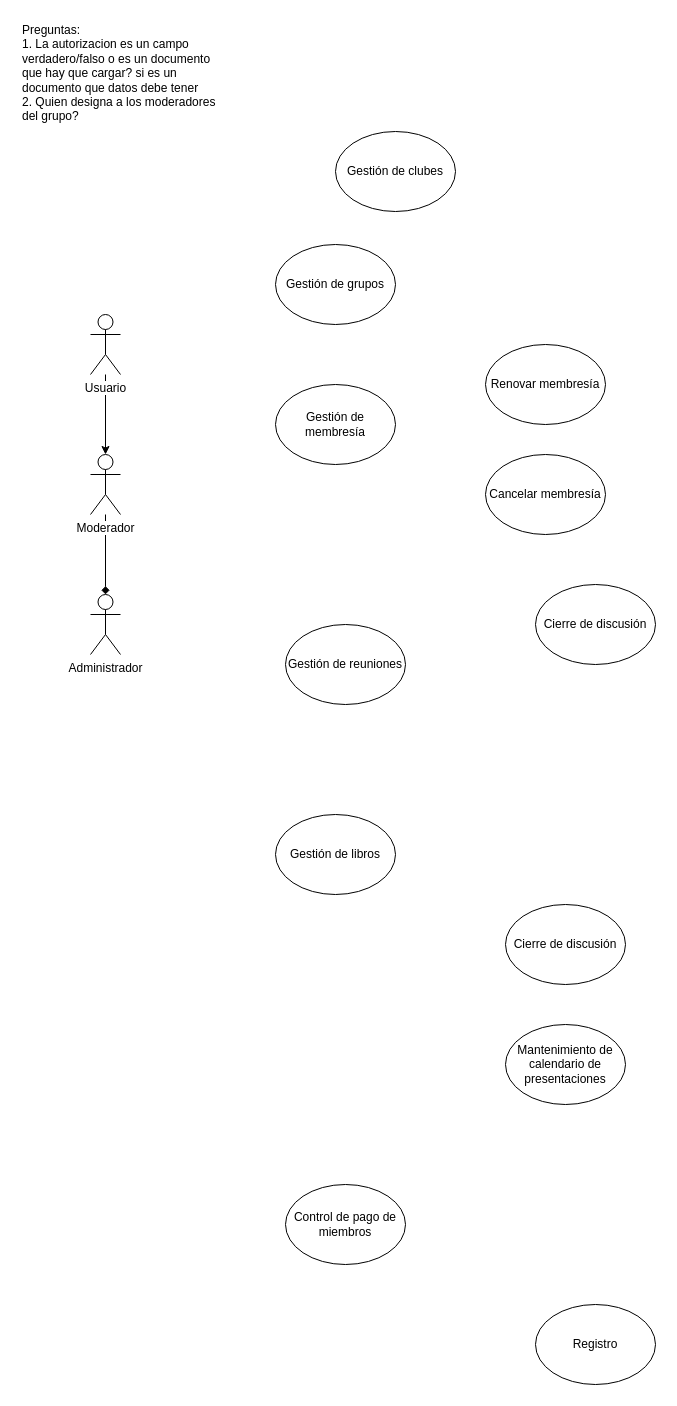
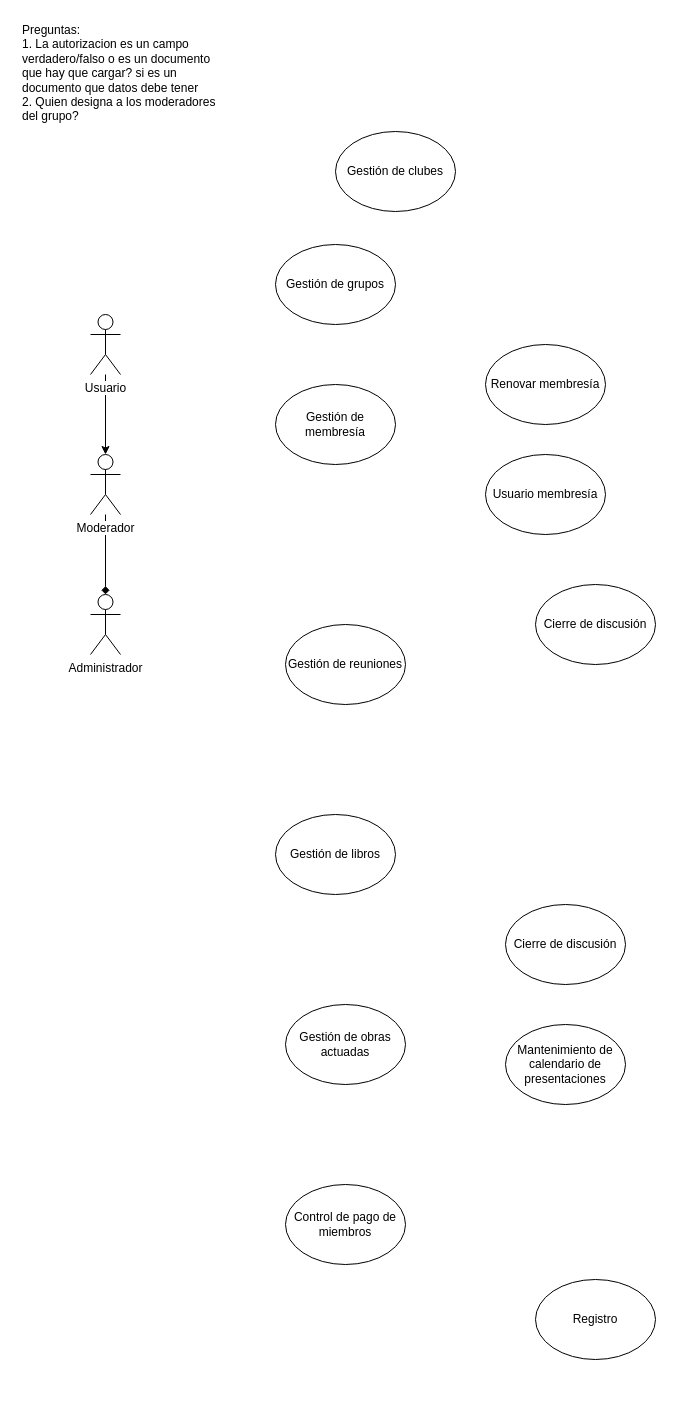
node "Cancelar membresía": label "Cancelar membresía" -> "Usuario membresía"
node "Gestión de obras actuadas": added
node "Registro": moved (596, 1345) -> (596, 1320)
